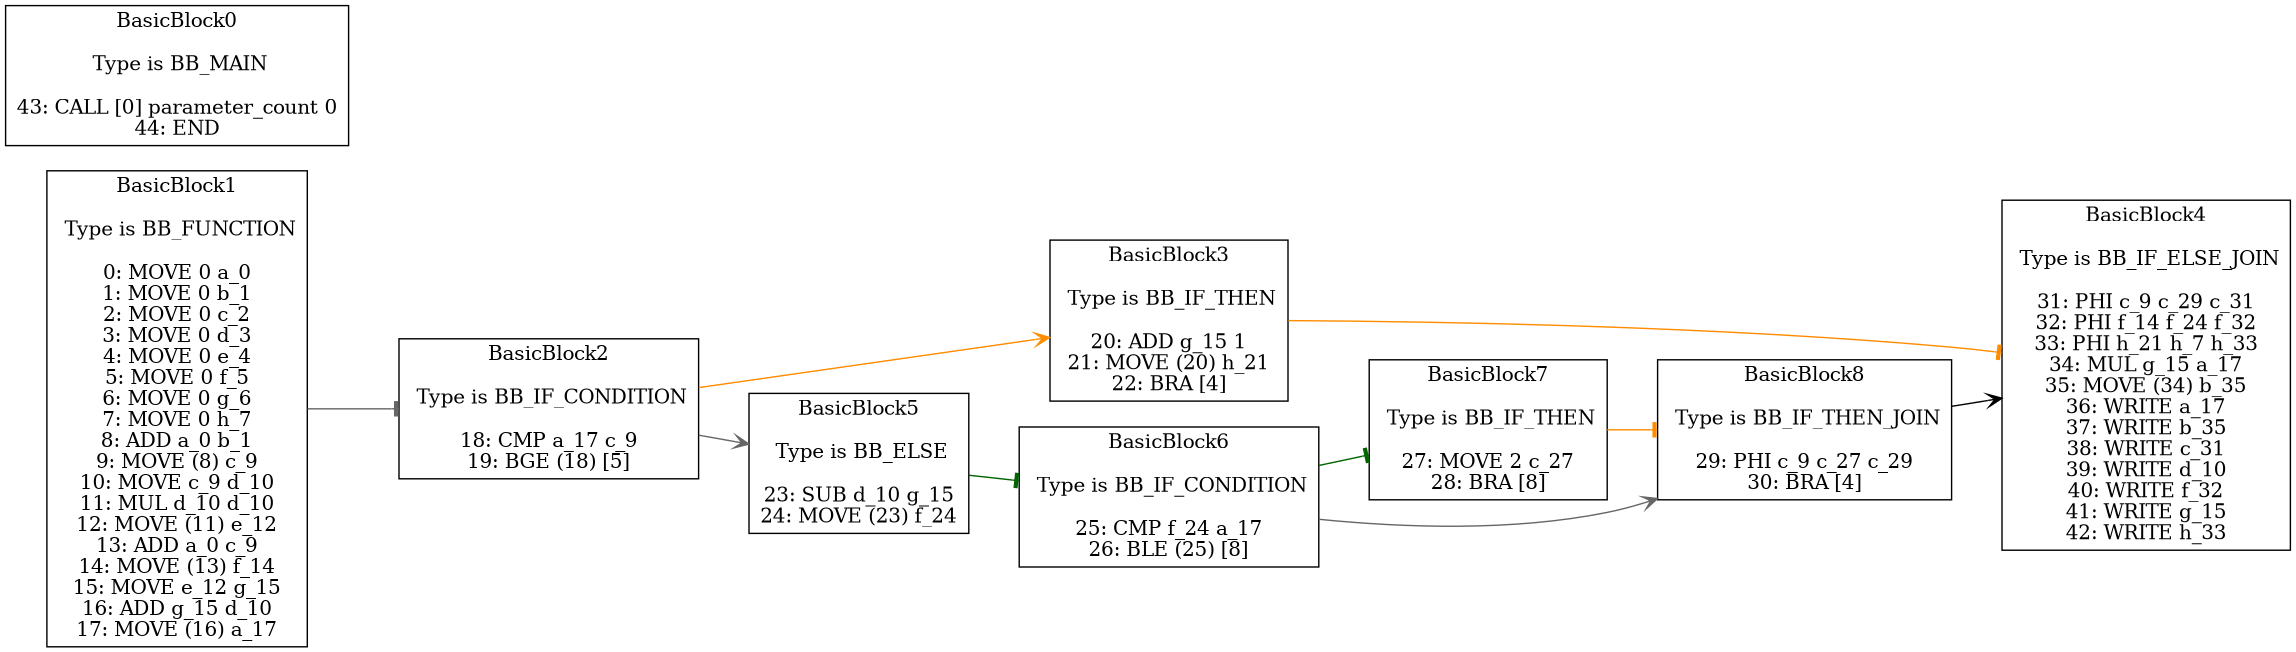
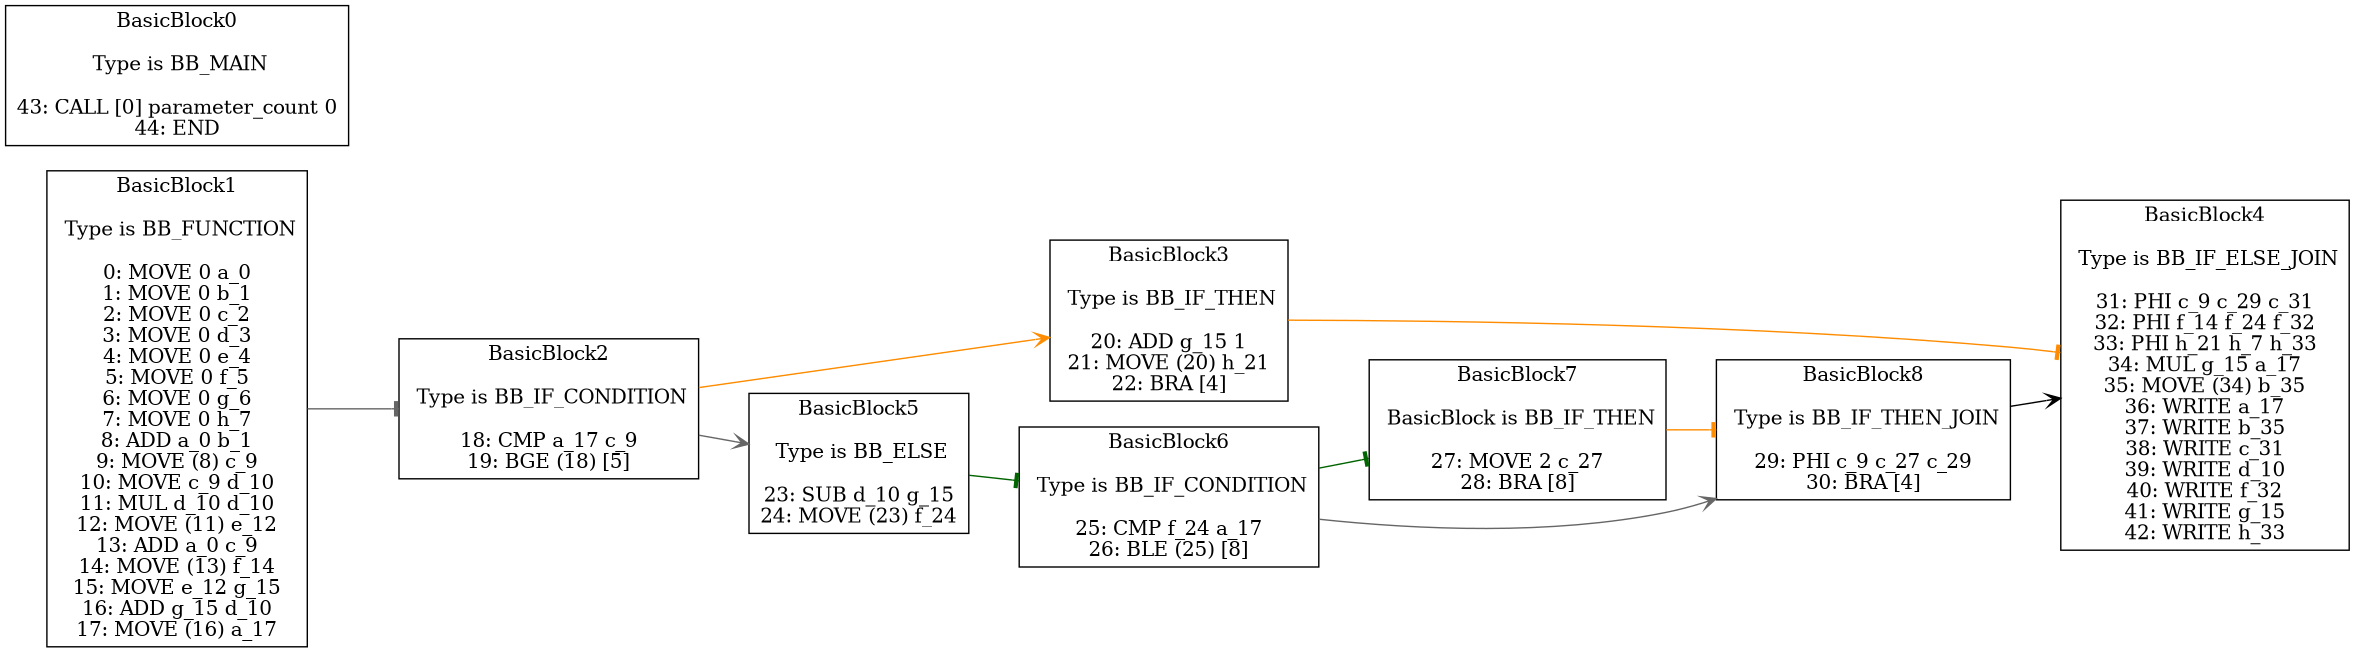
node "BasicBlock7 Type is BB_IF_THEN 27: MOVE 2 c_27 28: BRA [8]": label "BasicBlock7 Type is BB_IF_THEN 27: MOVE 2 c_27 28: BRA [8]" -> "BasicBlock7 BasicBlock is BB_IF_THEN 27: MOVE 2 c_27 28: BRA [8]"
